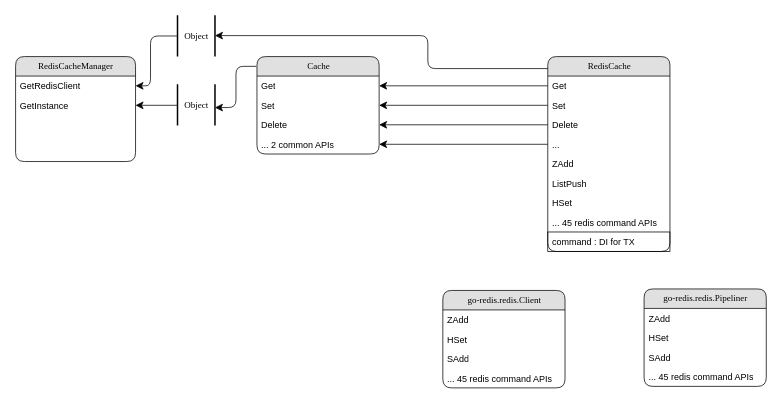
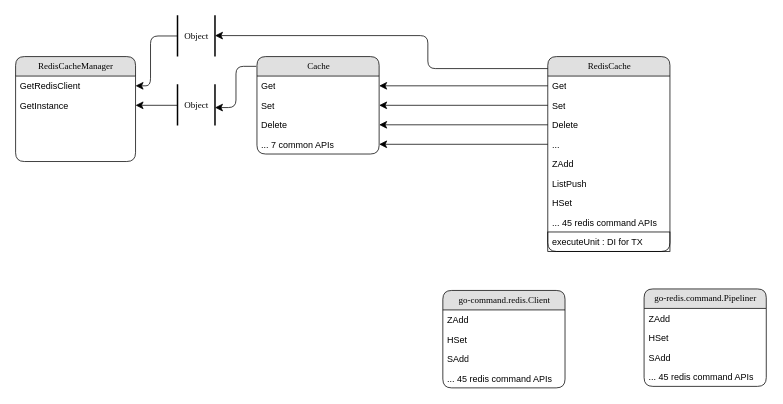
node "... 2 common APIs": label "... 2 common APIs" -> "... 7 common APIs"
node "command : DI for TX": label "command : DI for TX" -> "executeUnit : DI for TX"
node "go-redis.redis.Pipeliner": label "go-redis.redis.Pipeliner" -> "go-redis.command.Pipeliner"
node "go-redis.redis.Client": label "go-redis.redis.Client" -> "go-command.redis.Client"
